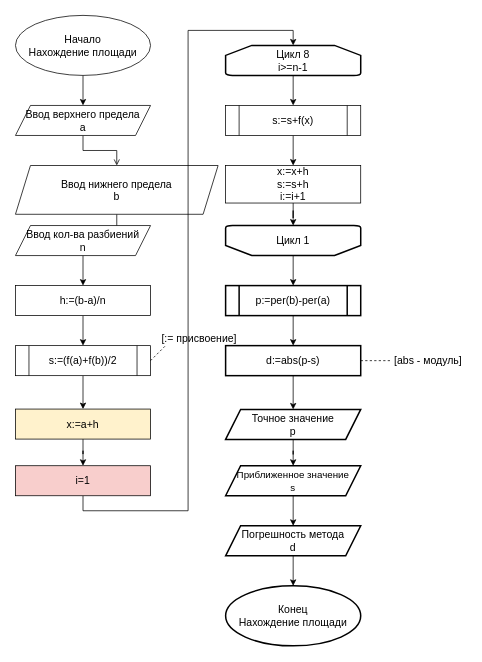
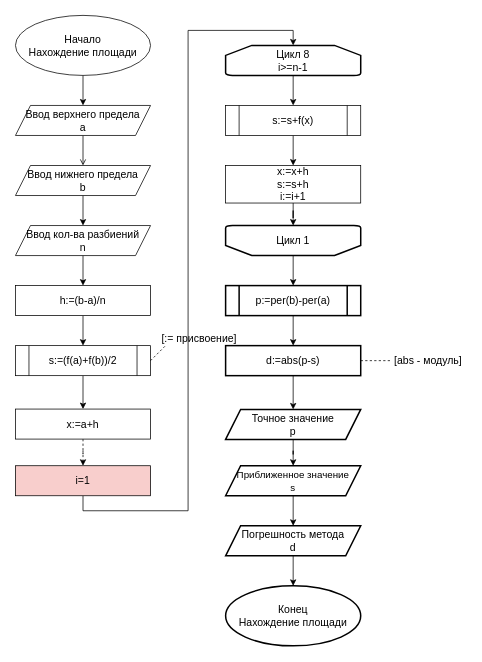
node "Ввод нижнего предела b": size 203x49 -> 135x30
node "x:=a+h": fillcolor #fff2cc -> #ffffff
edge "x:=a+h" -> "i=1": style solid -> dashed
